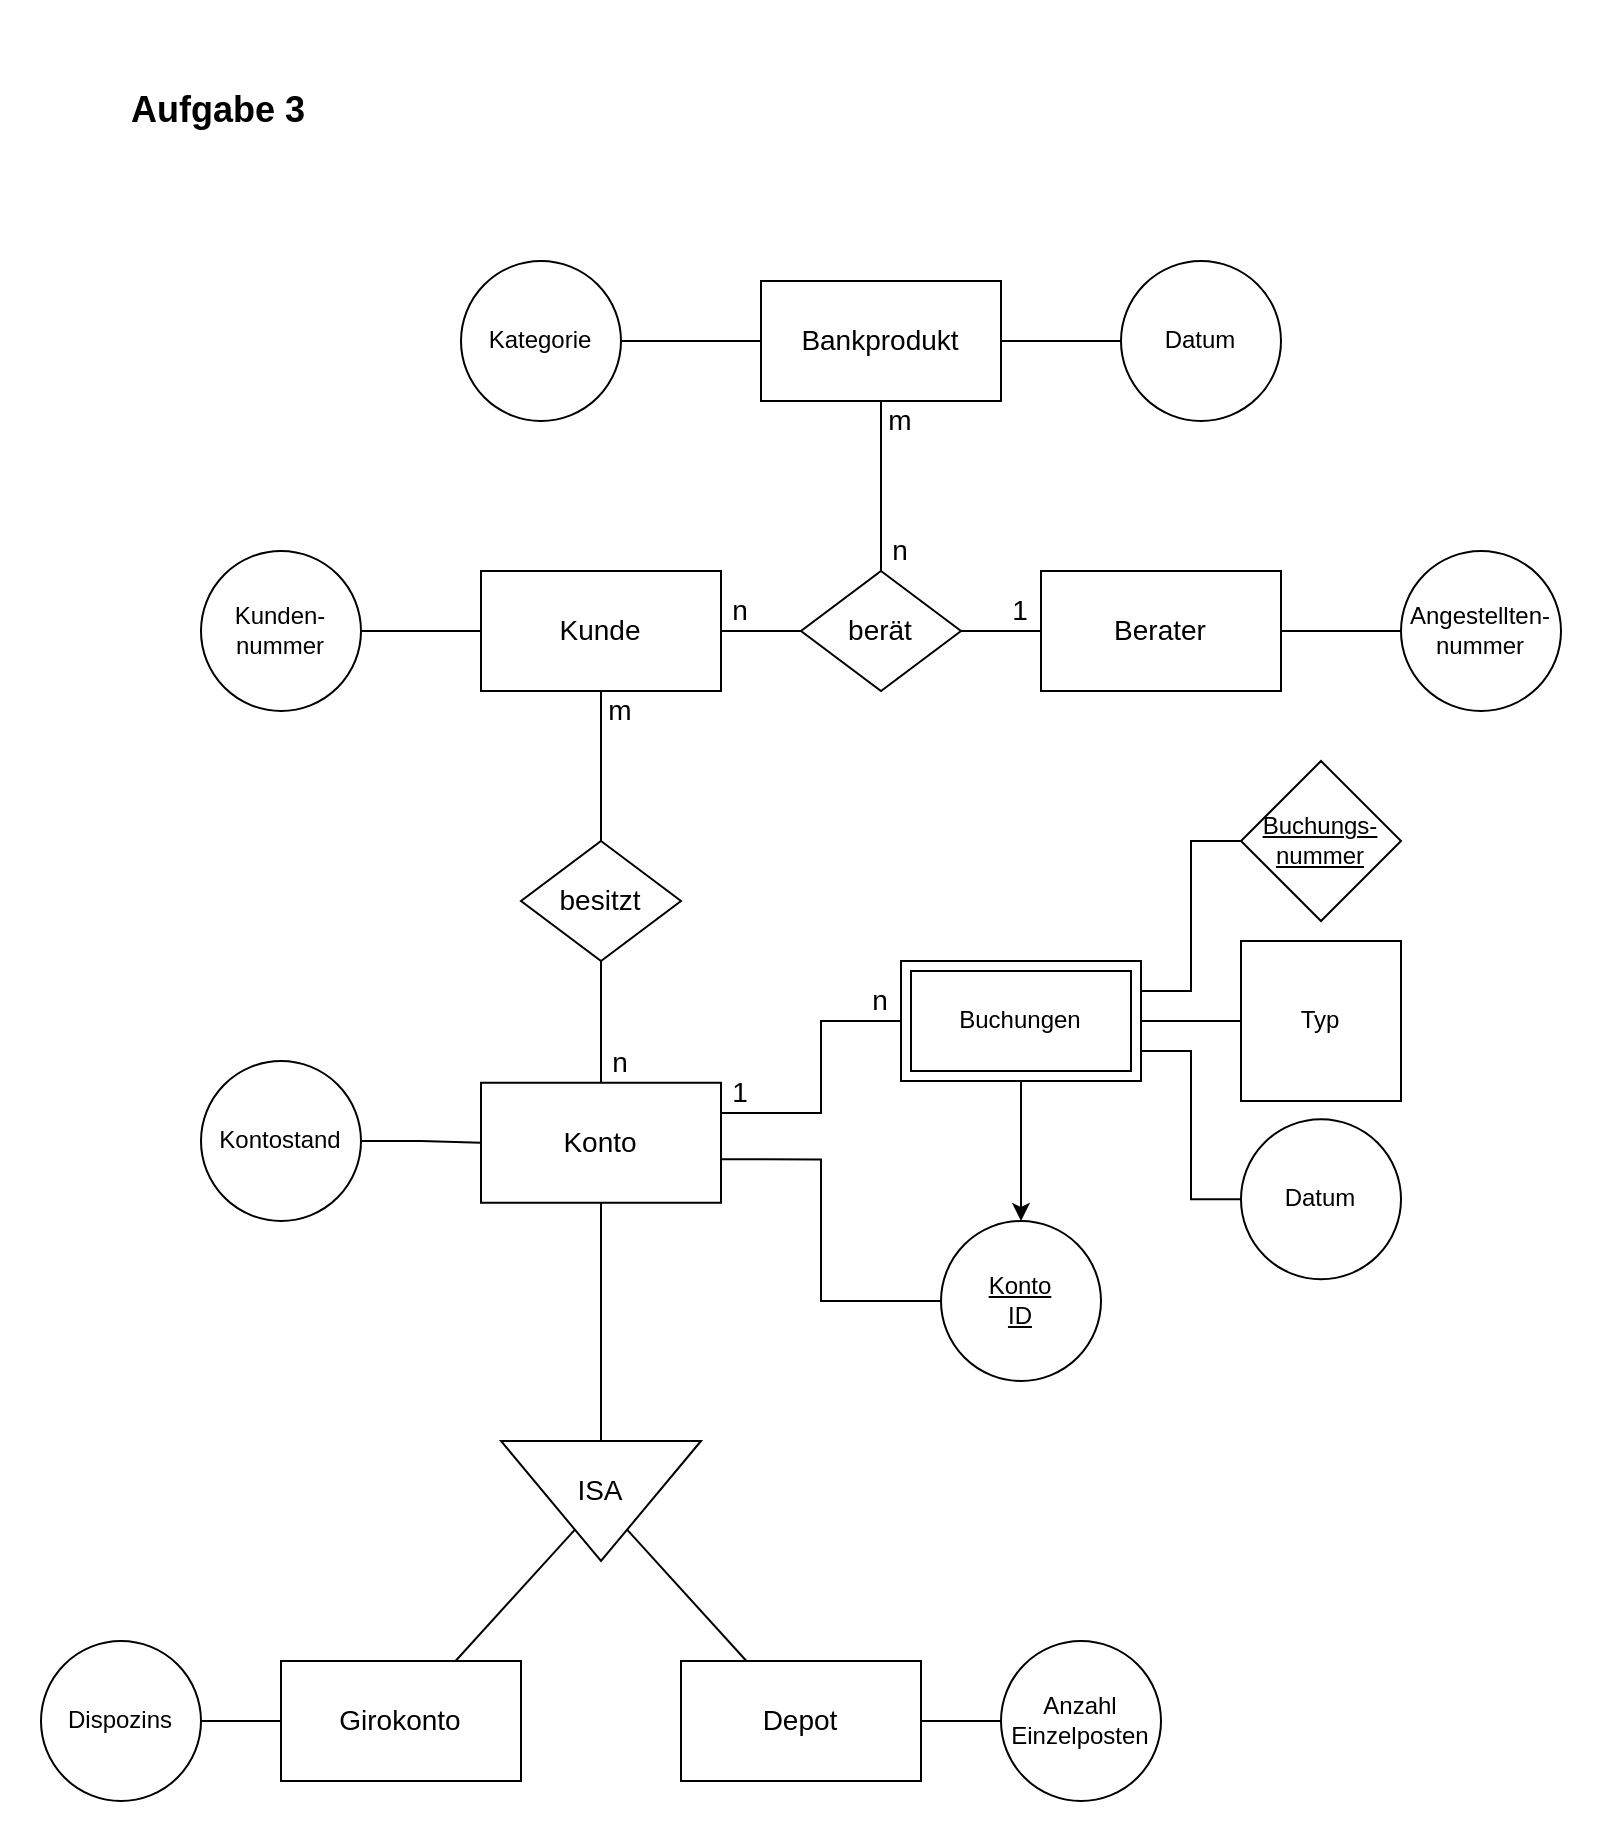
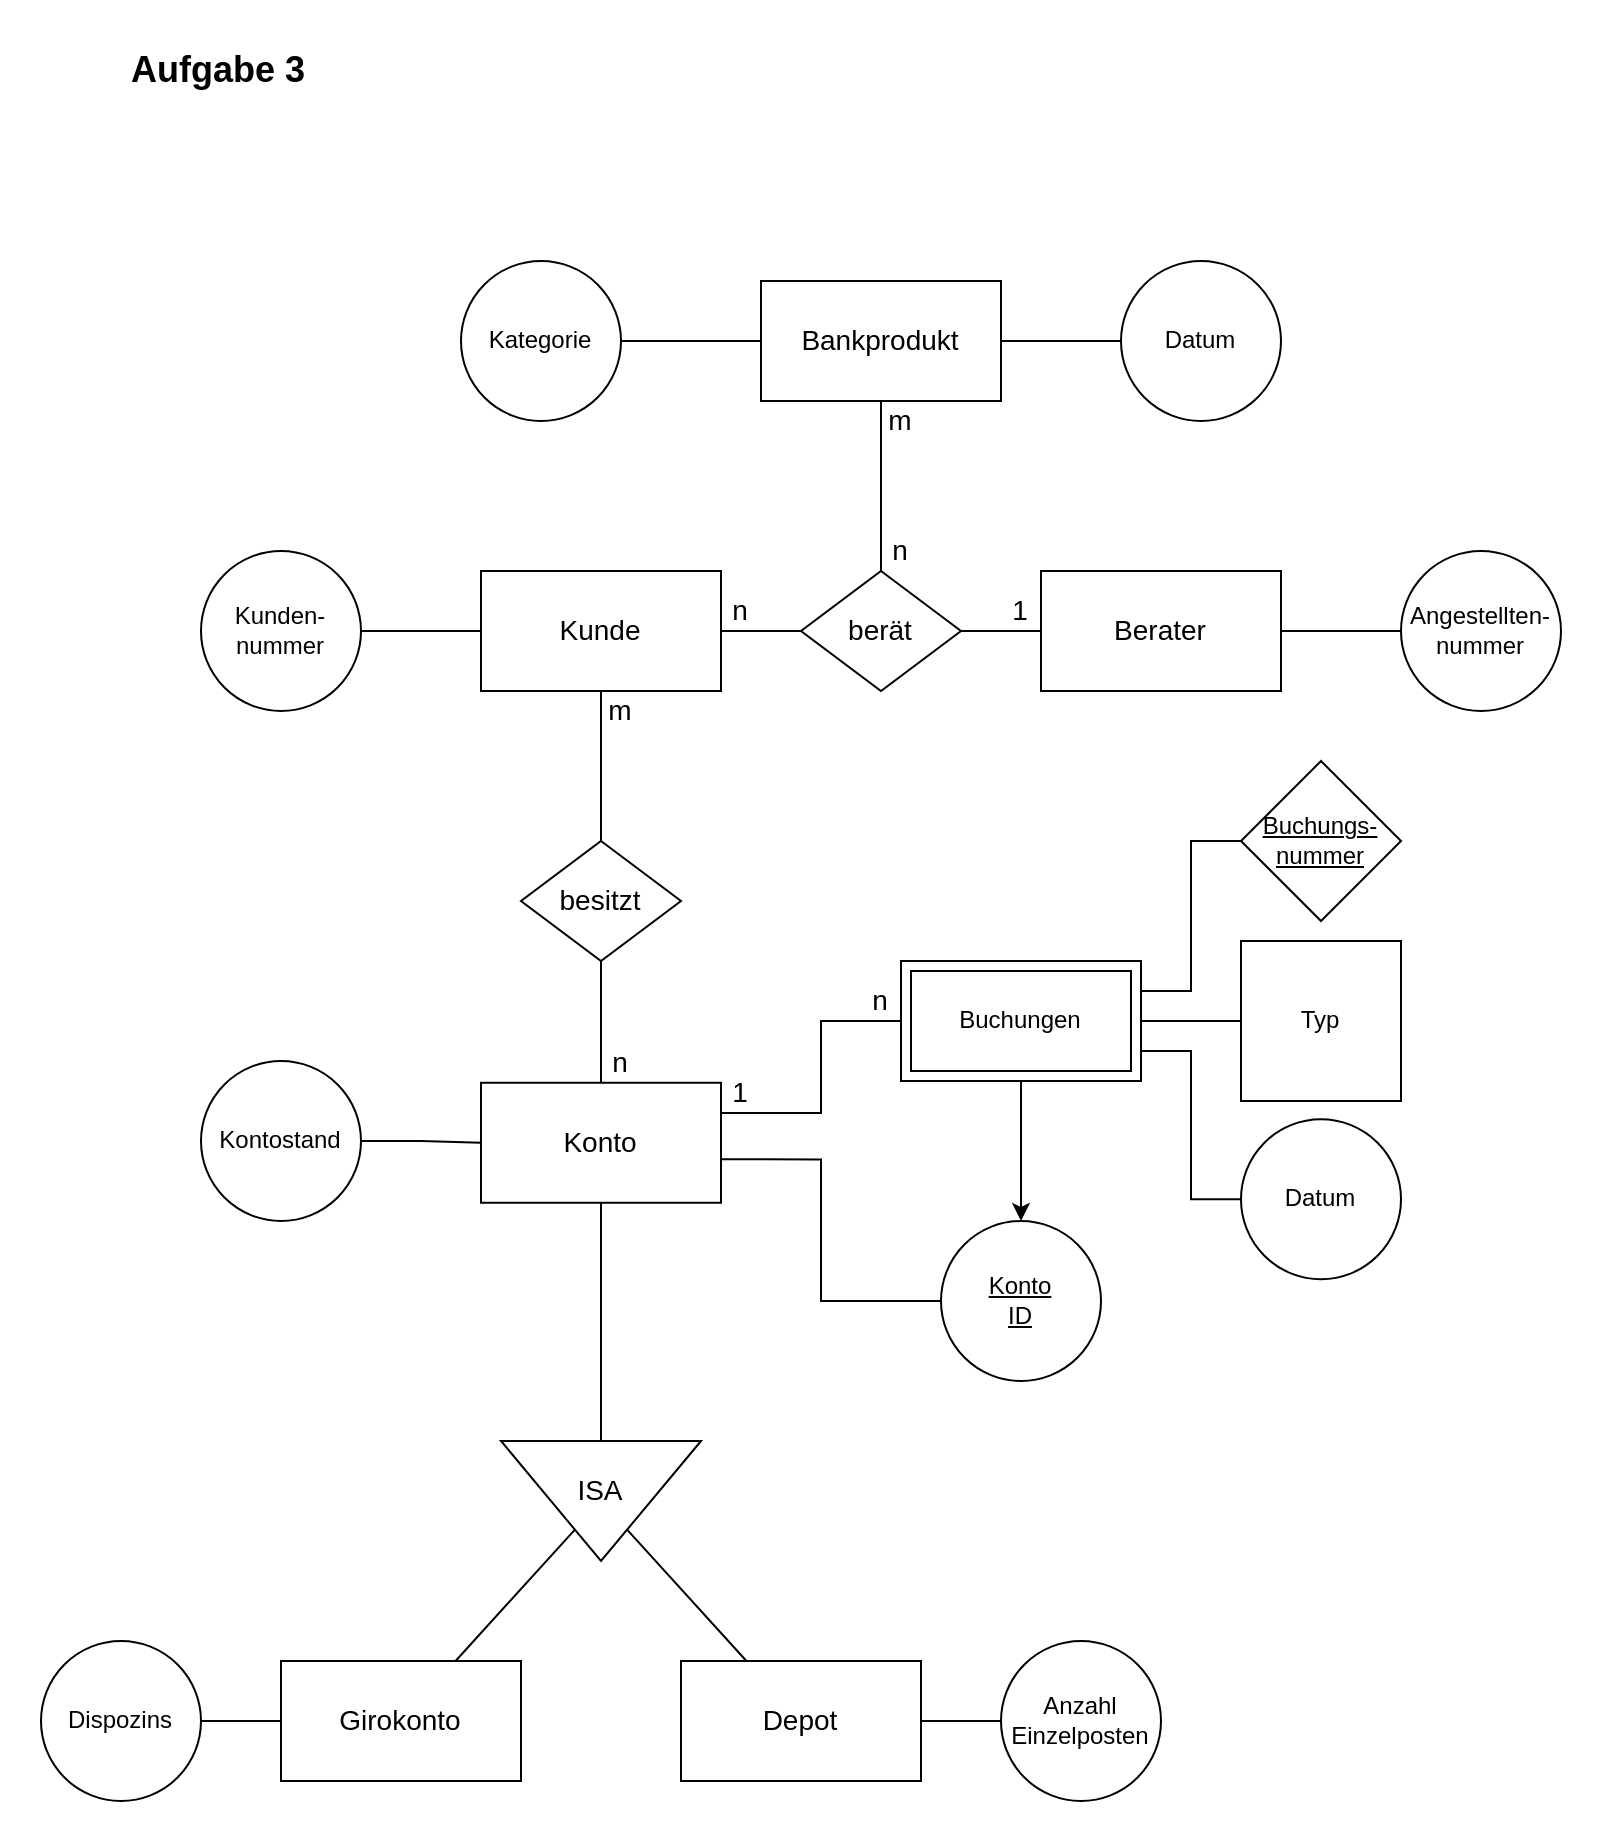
node "Aufgabe 3": moved (219, 111) -> (219, 71)
